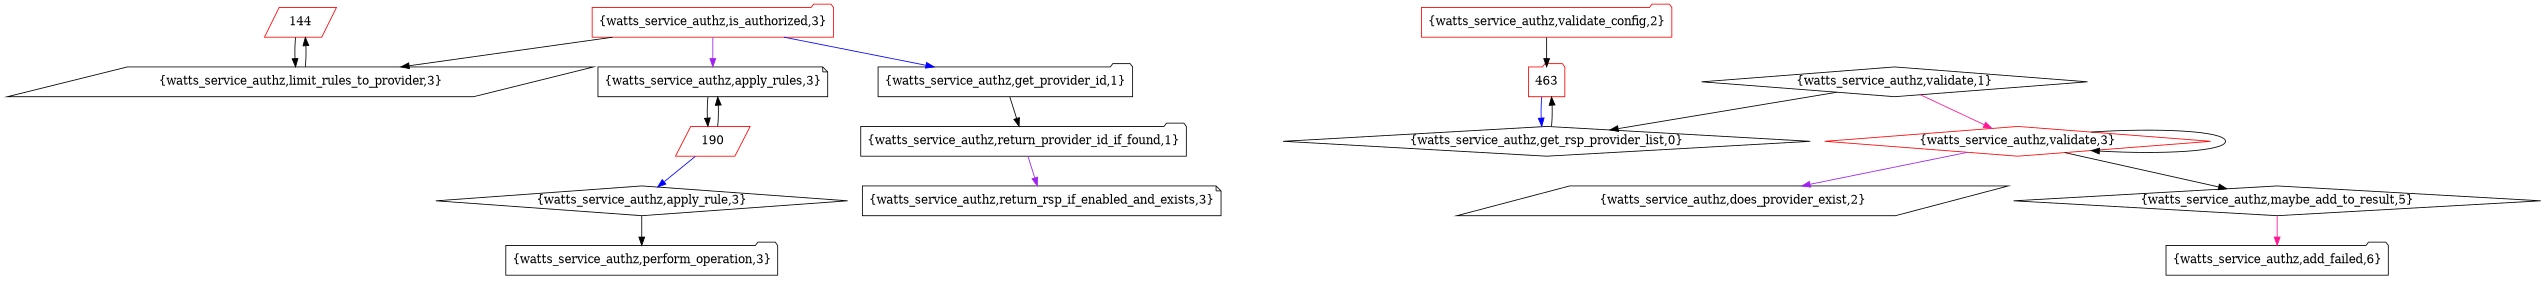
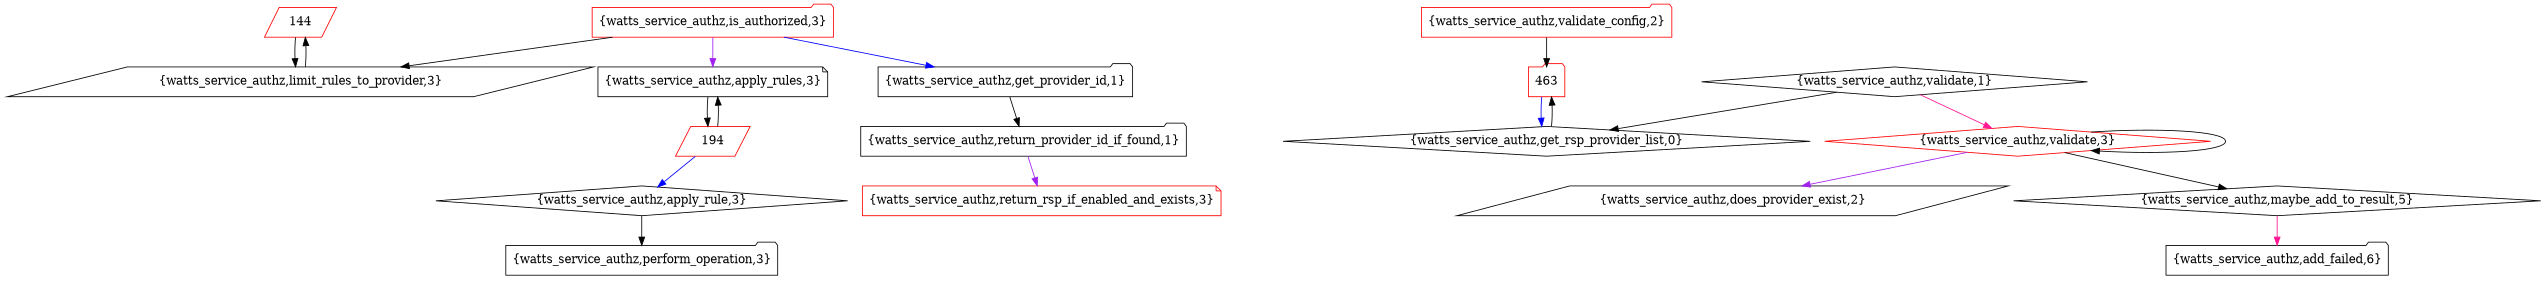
node "190": label "190" -> "194"
node "{watts_service_authz,return_rsp_if_enabled_and_exists,3}": color black -> red
